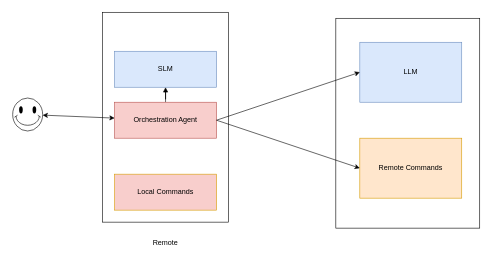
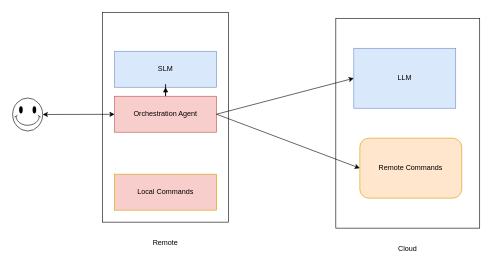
node "LLM": moved (411, 72) -> (405, 78)
node "Orchestration Agent": moved (165, 120) -> (165, 114)
node "Remote Commands": shape rectangle -> rounded rectangle
node "Cloud": added
